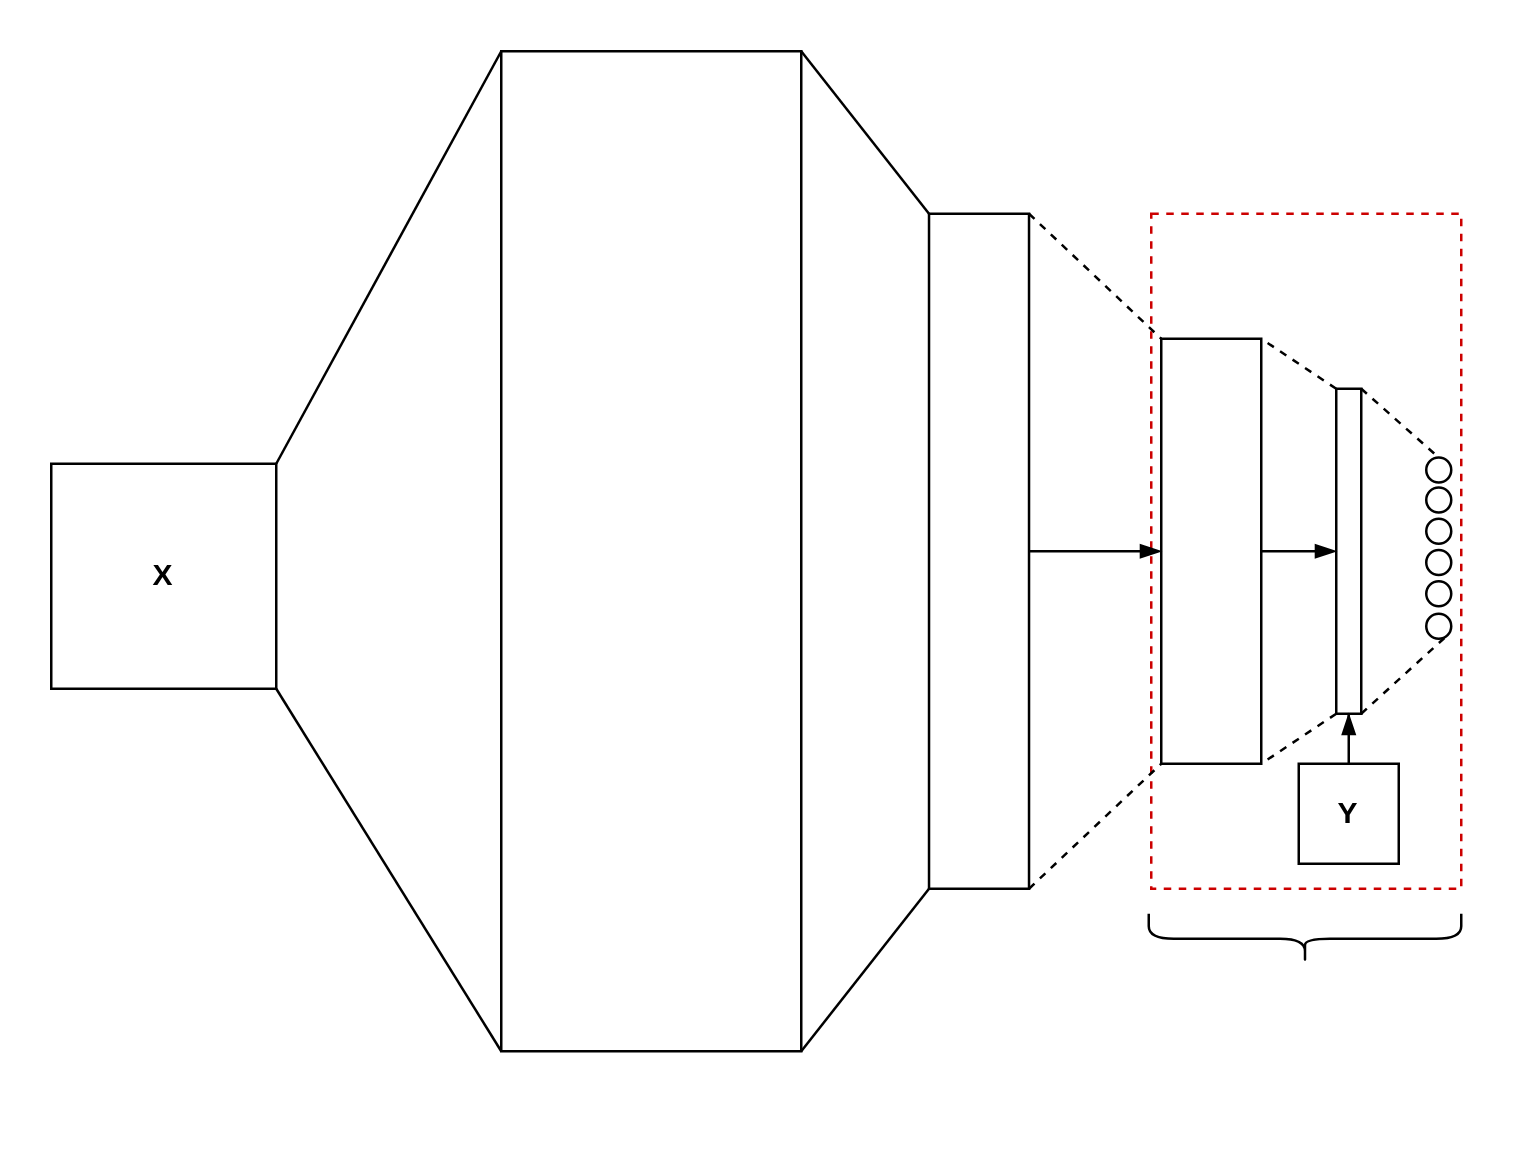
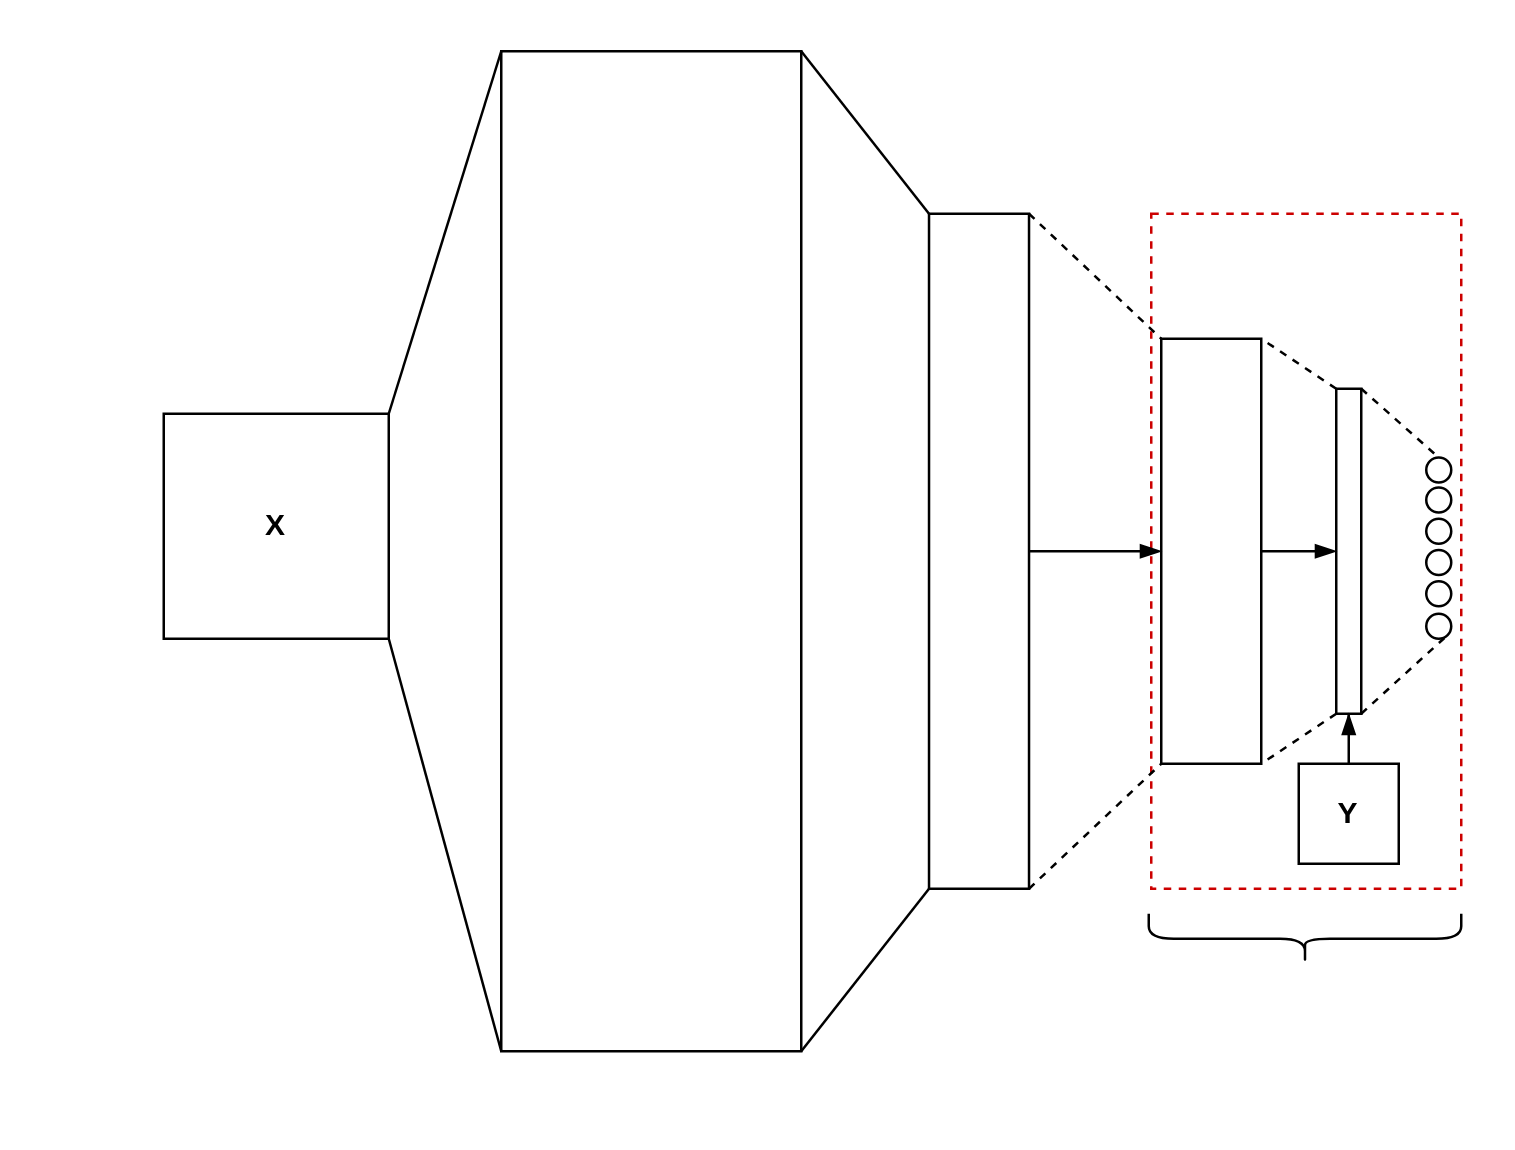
node "X": moved (164, 576) -> (276, 526)
